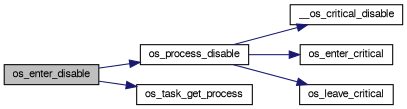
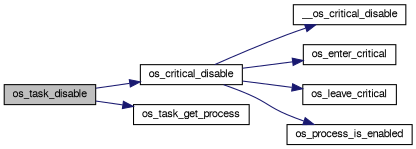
node "os_process_disable": label "os_process_disable" -> "os_critical_disable"
node "os_enter_disable": label "os_enter_disable" -> "os_task_disable"
node "os_process_is_enabled": added
